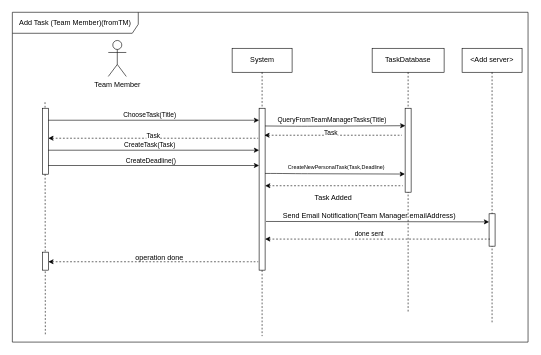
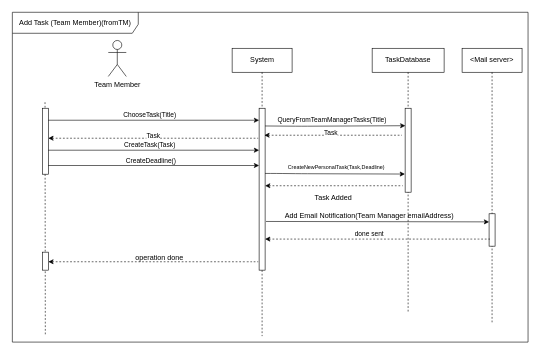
node "<Add server>": label "<Add server>" -> "<Mail server>"
node "Send Email Notification(Team Manager emailAddress)": label "Send Email Notification(Team Manager emailAddress)" -> "Add Email Notification(Team Manager emailAddress)"
